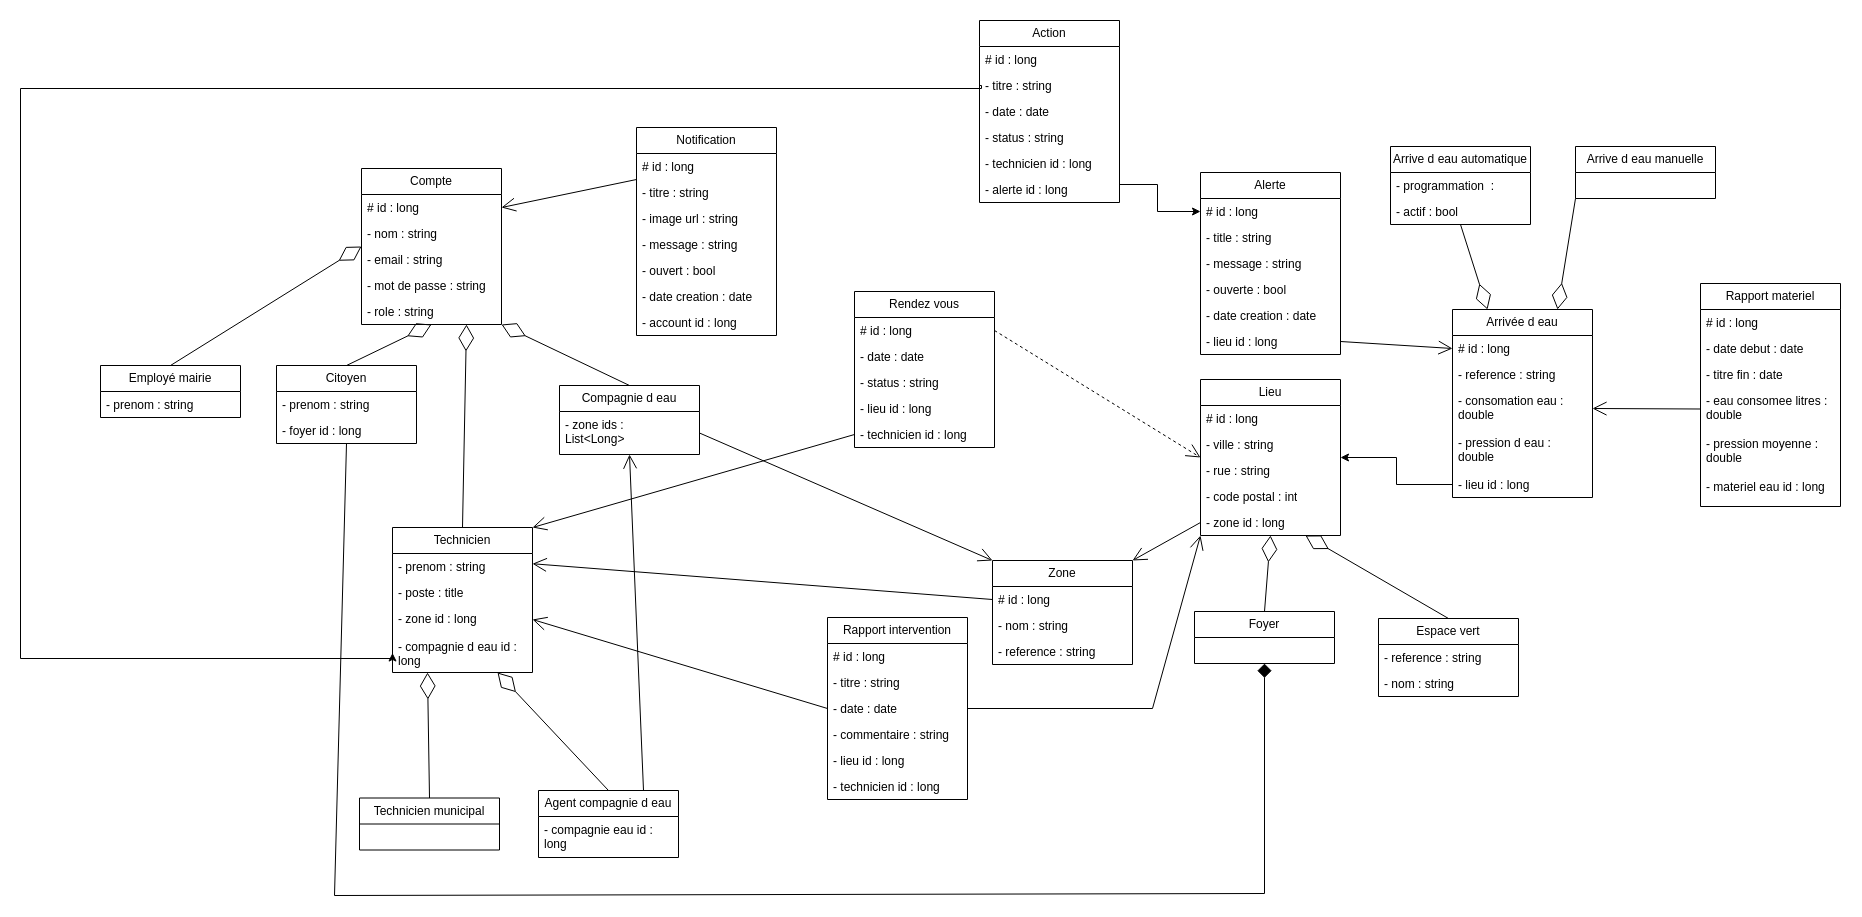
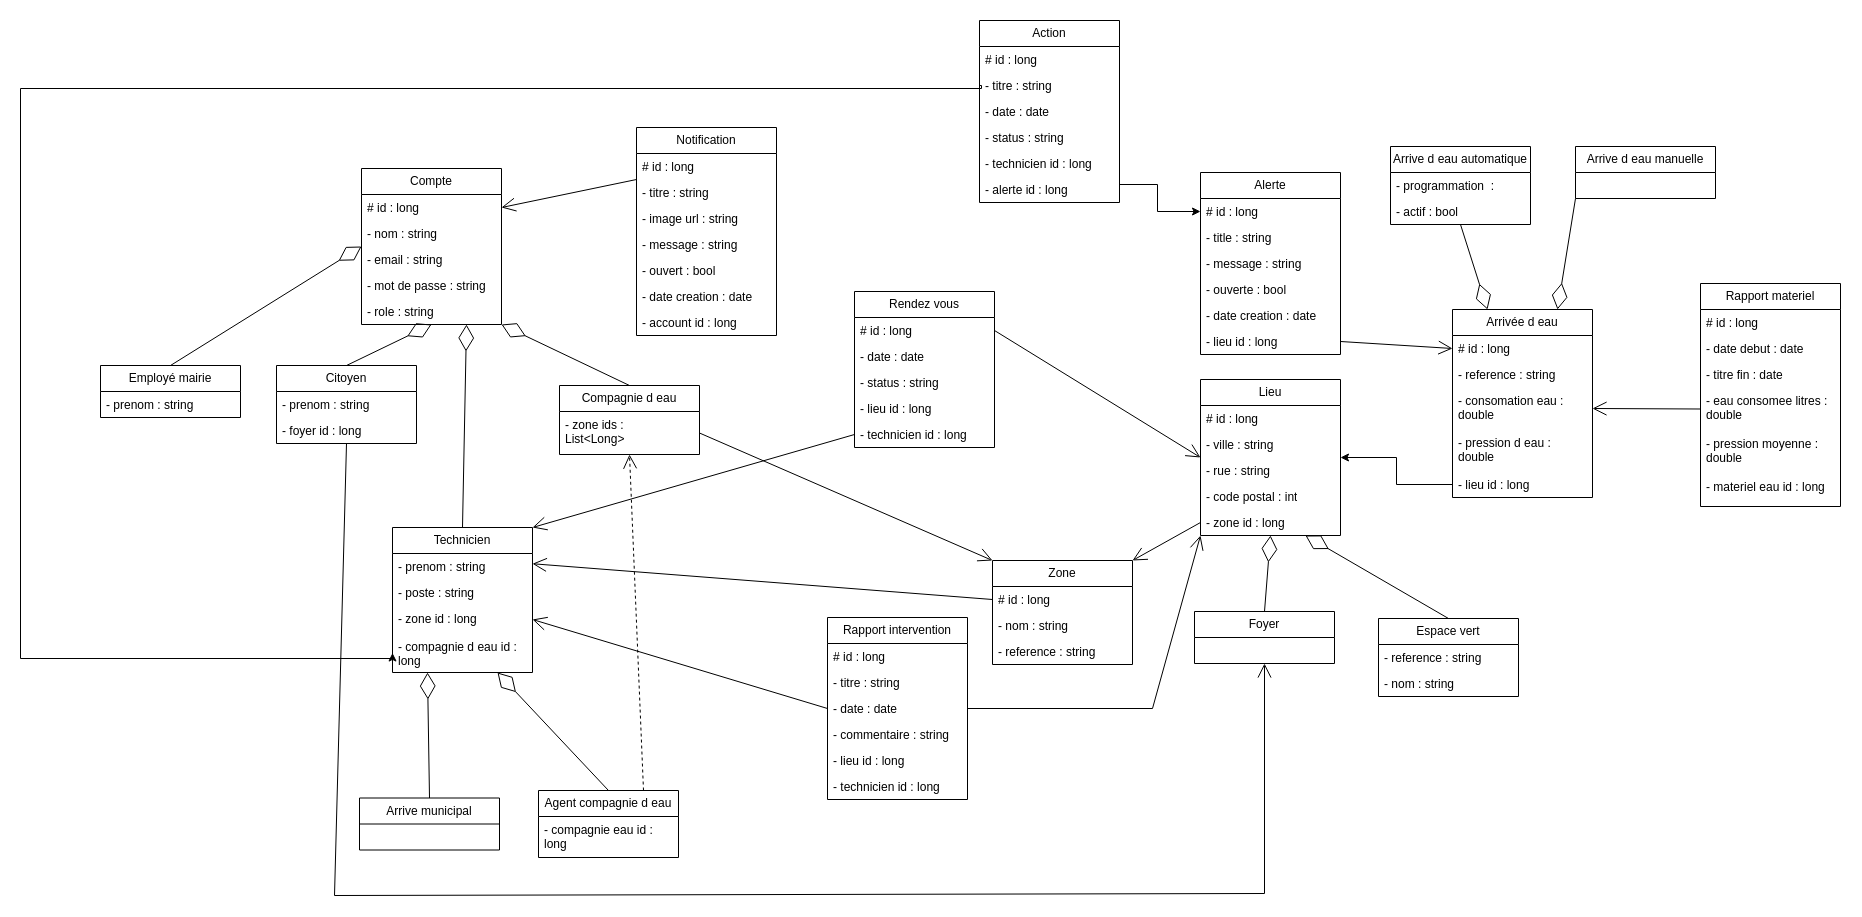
edge "Rendez vous" -> "Lieu": style dashed -> solid
node "- poste : title": label "- poste : title" -> "- poste : string"
edge "Agent compagnie d eau" -> "Compagnie d eau": style solid -> dashed
edge "Citoyen" -> "Foyer": arrowhead diamond -> open
node "Technicien municipal": label "Technicien municipal" -> "Arrive municipal"
